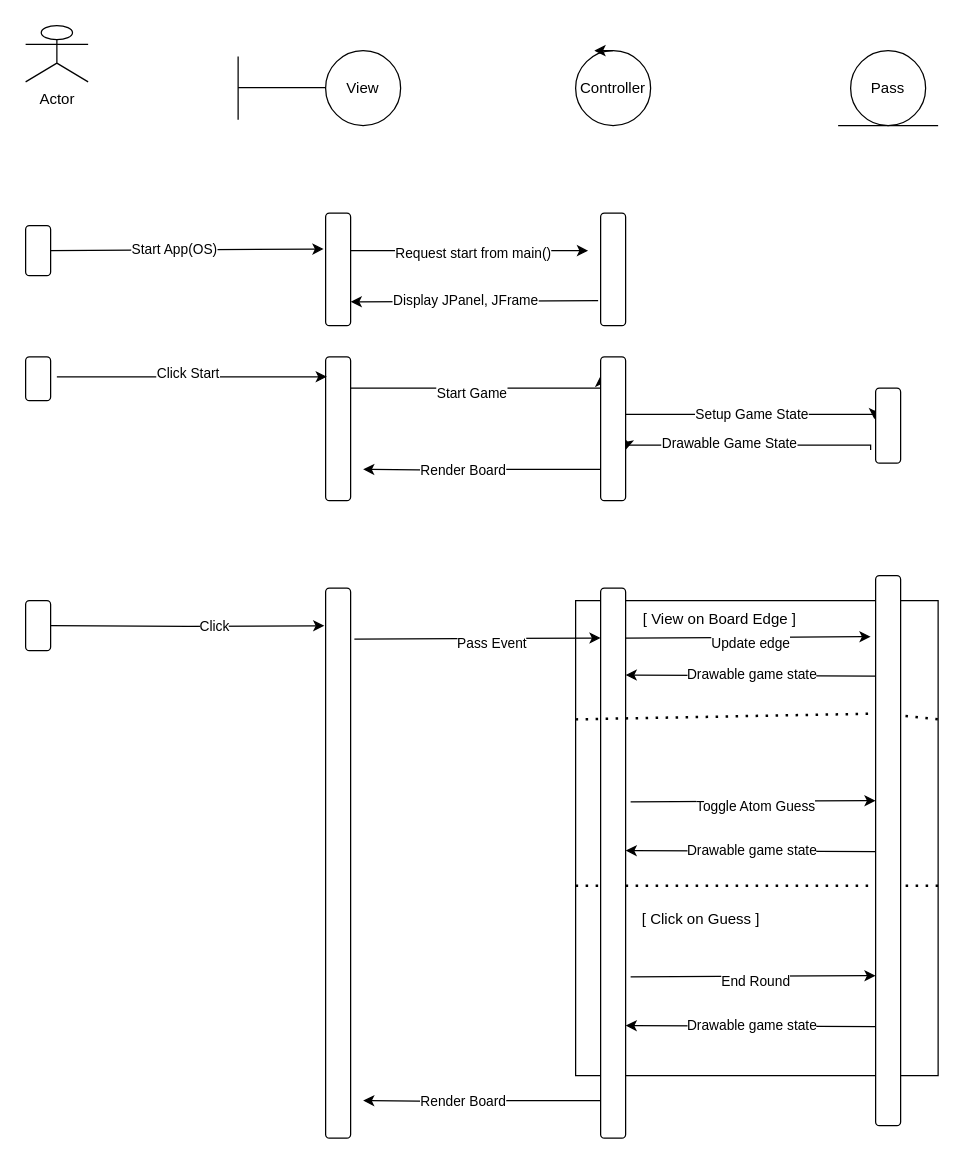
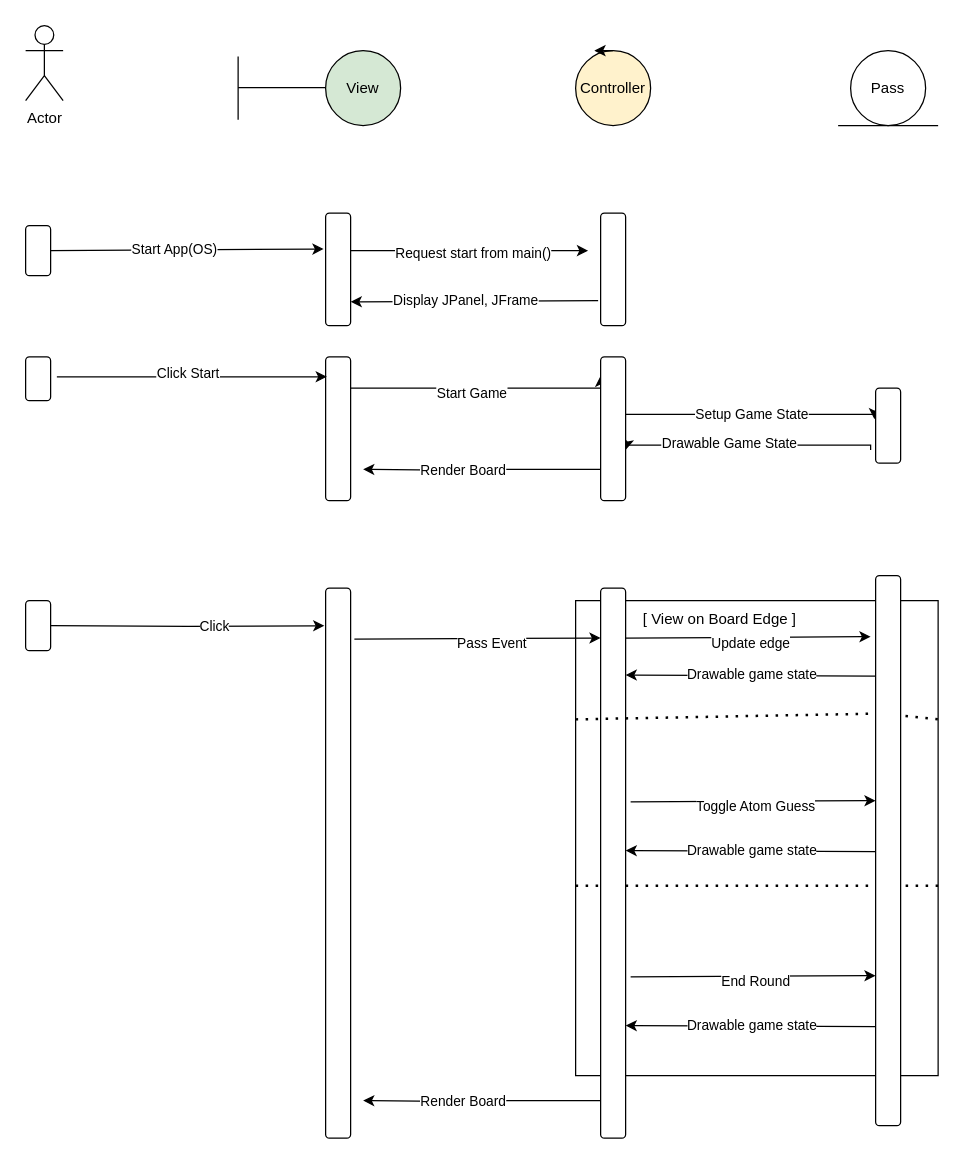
node "Actor": size 63x56 -> 38x75
node "View": fillcolor #ffffff -> #d5e8d4
node "Controller": fillcolor #ffffff -> #fff2cc
node "[ Click on Guess ]": removed
